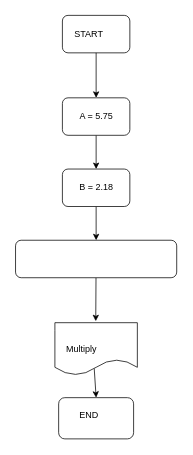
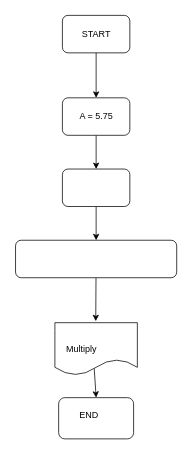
node "START": moved (89, 34) -> (96, 34)
node "B = 2.18": removed
